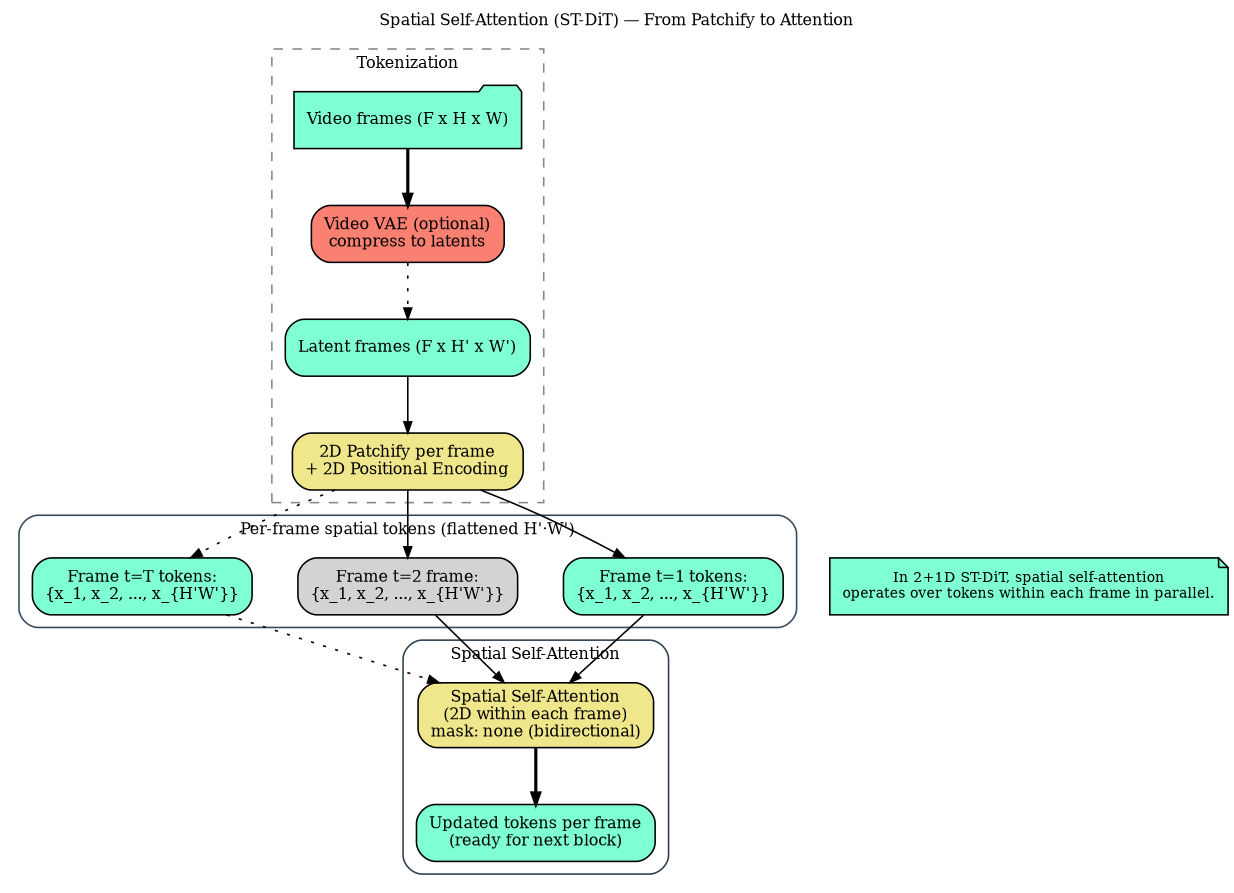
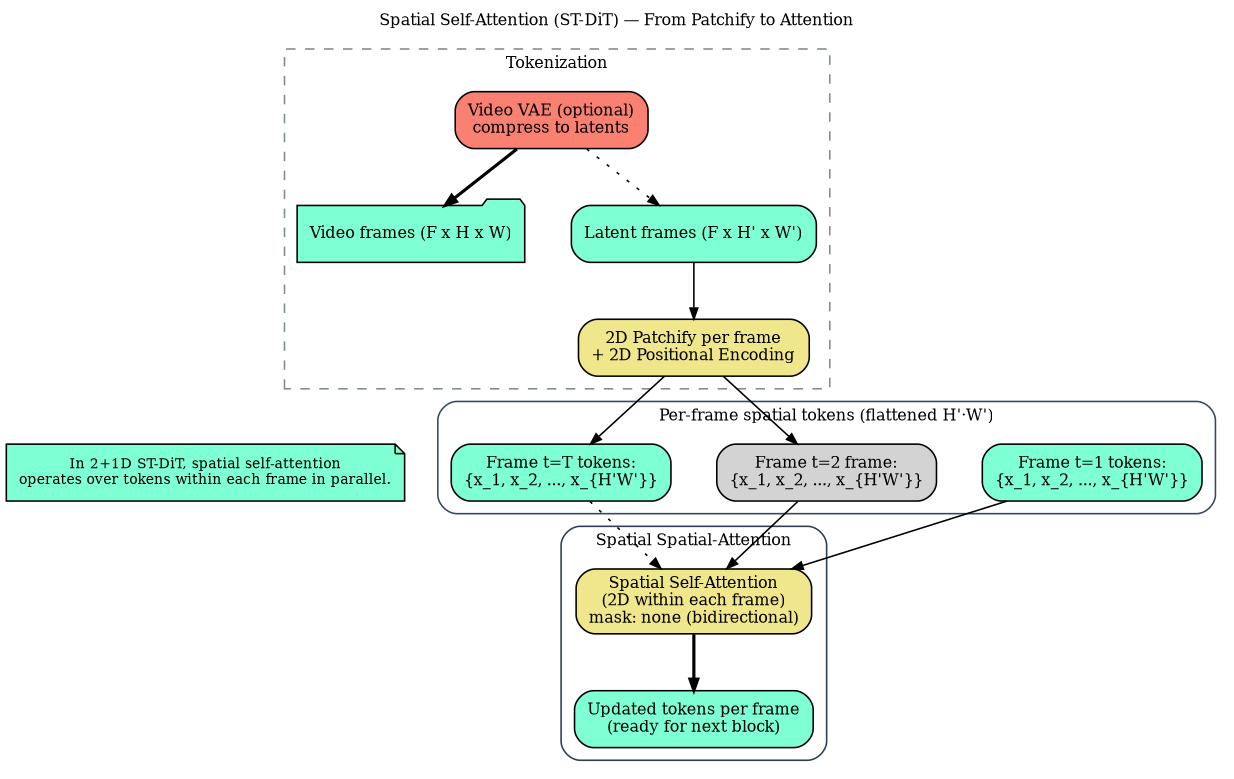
edge "Video frames (F x H x W)" -> "Video VAE (optional) compress to latents": reversed
edge "2D Patchify per frame + 2D Positional Encoding" -> "Frame t=T tokens: {x_1, x_2, ..., x_{H'W'}}": style dotted -> solid
edge "2D Patchify per frame + 2D Positional Encoding" -> "Frame t=1 tokens: {x_1, x_2, ..., x_{H'W'}}": removed
cluster "Spatial Self-Attention": label "Spatial Self-Attention" -> "Spatial Spatial-Attention"
